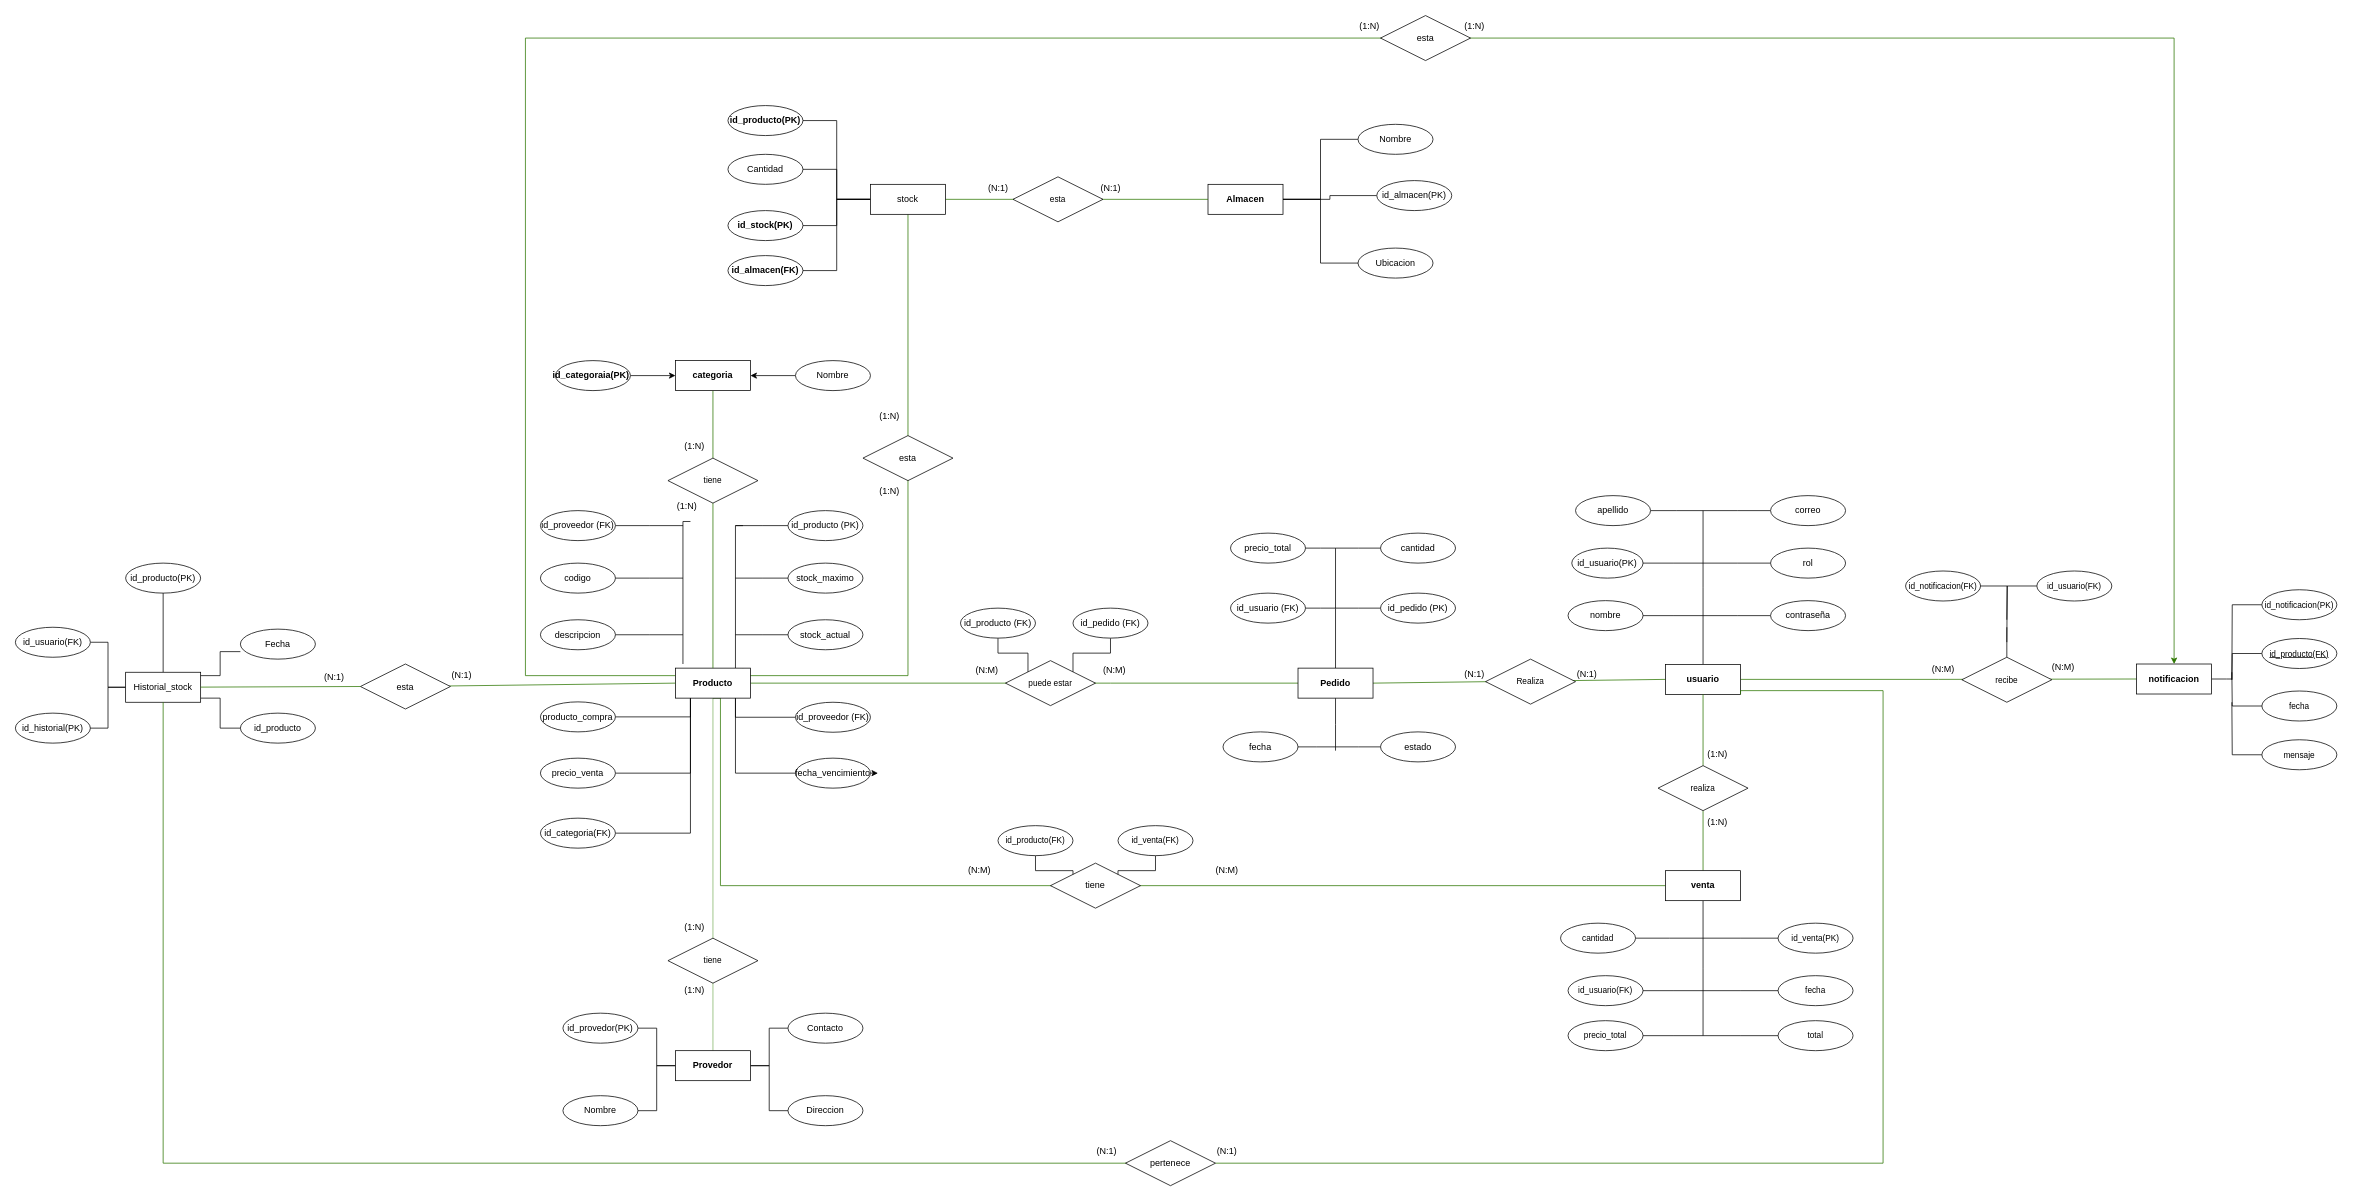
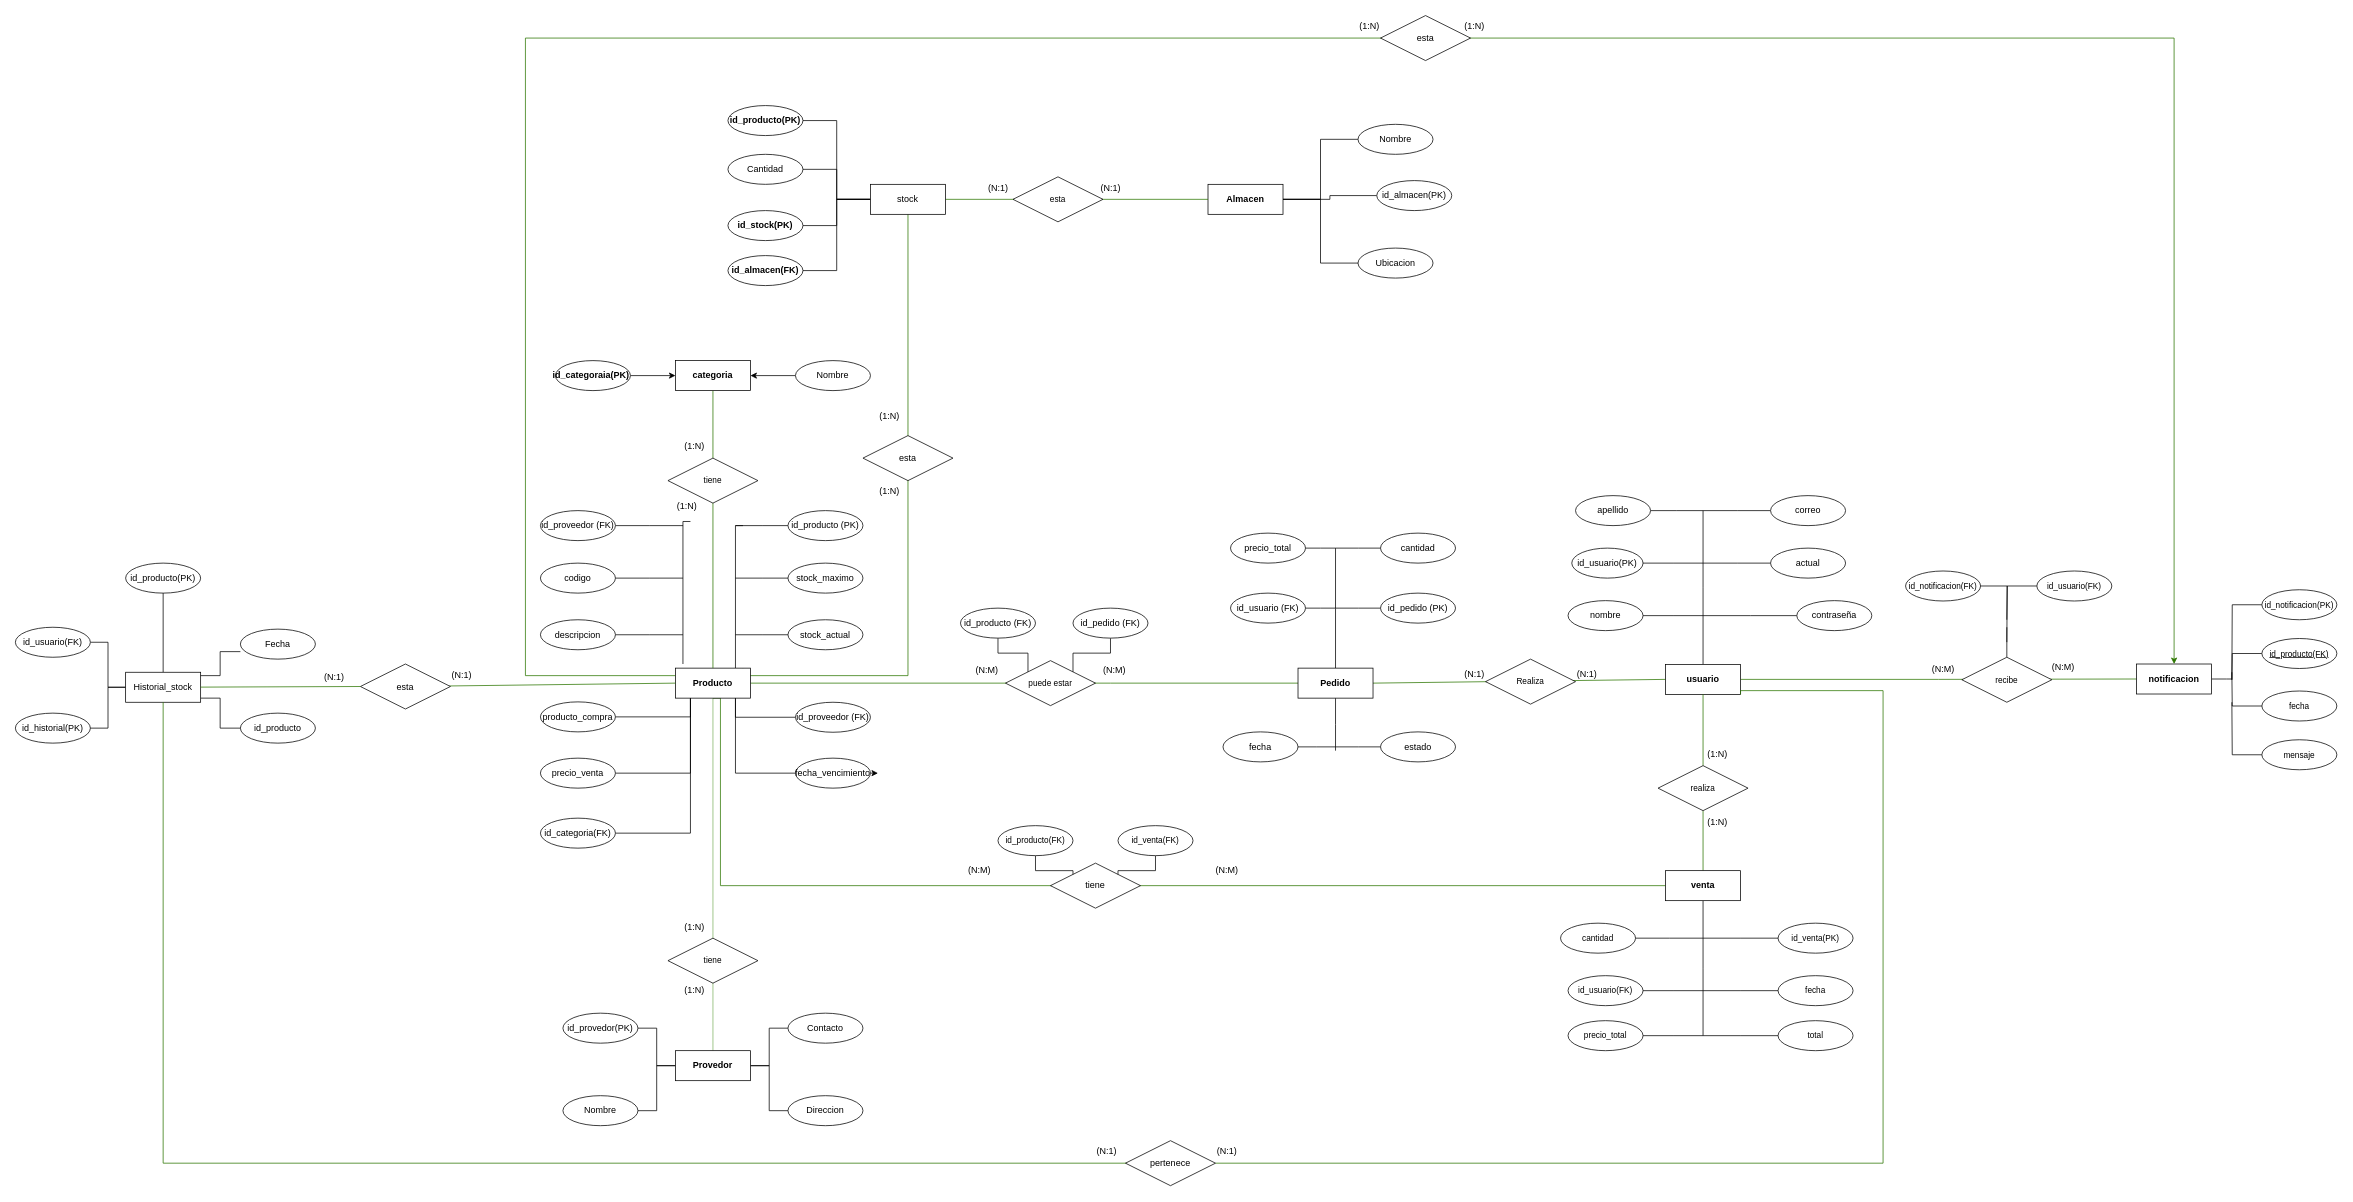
node "rol": label "rol" -> "actual"
node "contraseña": moved (1808, 615) -> (1834, 615)
